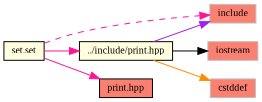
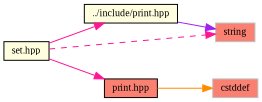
node "include": label "include" -> "string"
node "set.set": label "set.set" -> "set.hpp"
node "iostream": removed
edge "../include/print.hpp" -> "cstddef": now "print.hpp" -> "cstddef"
